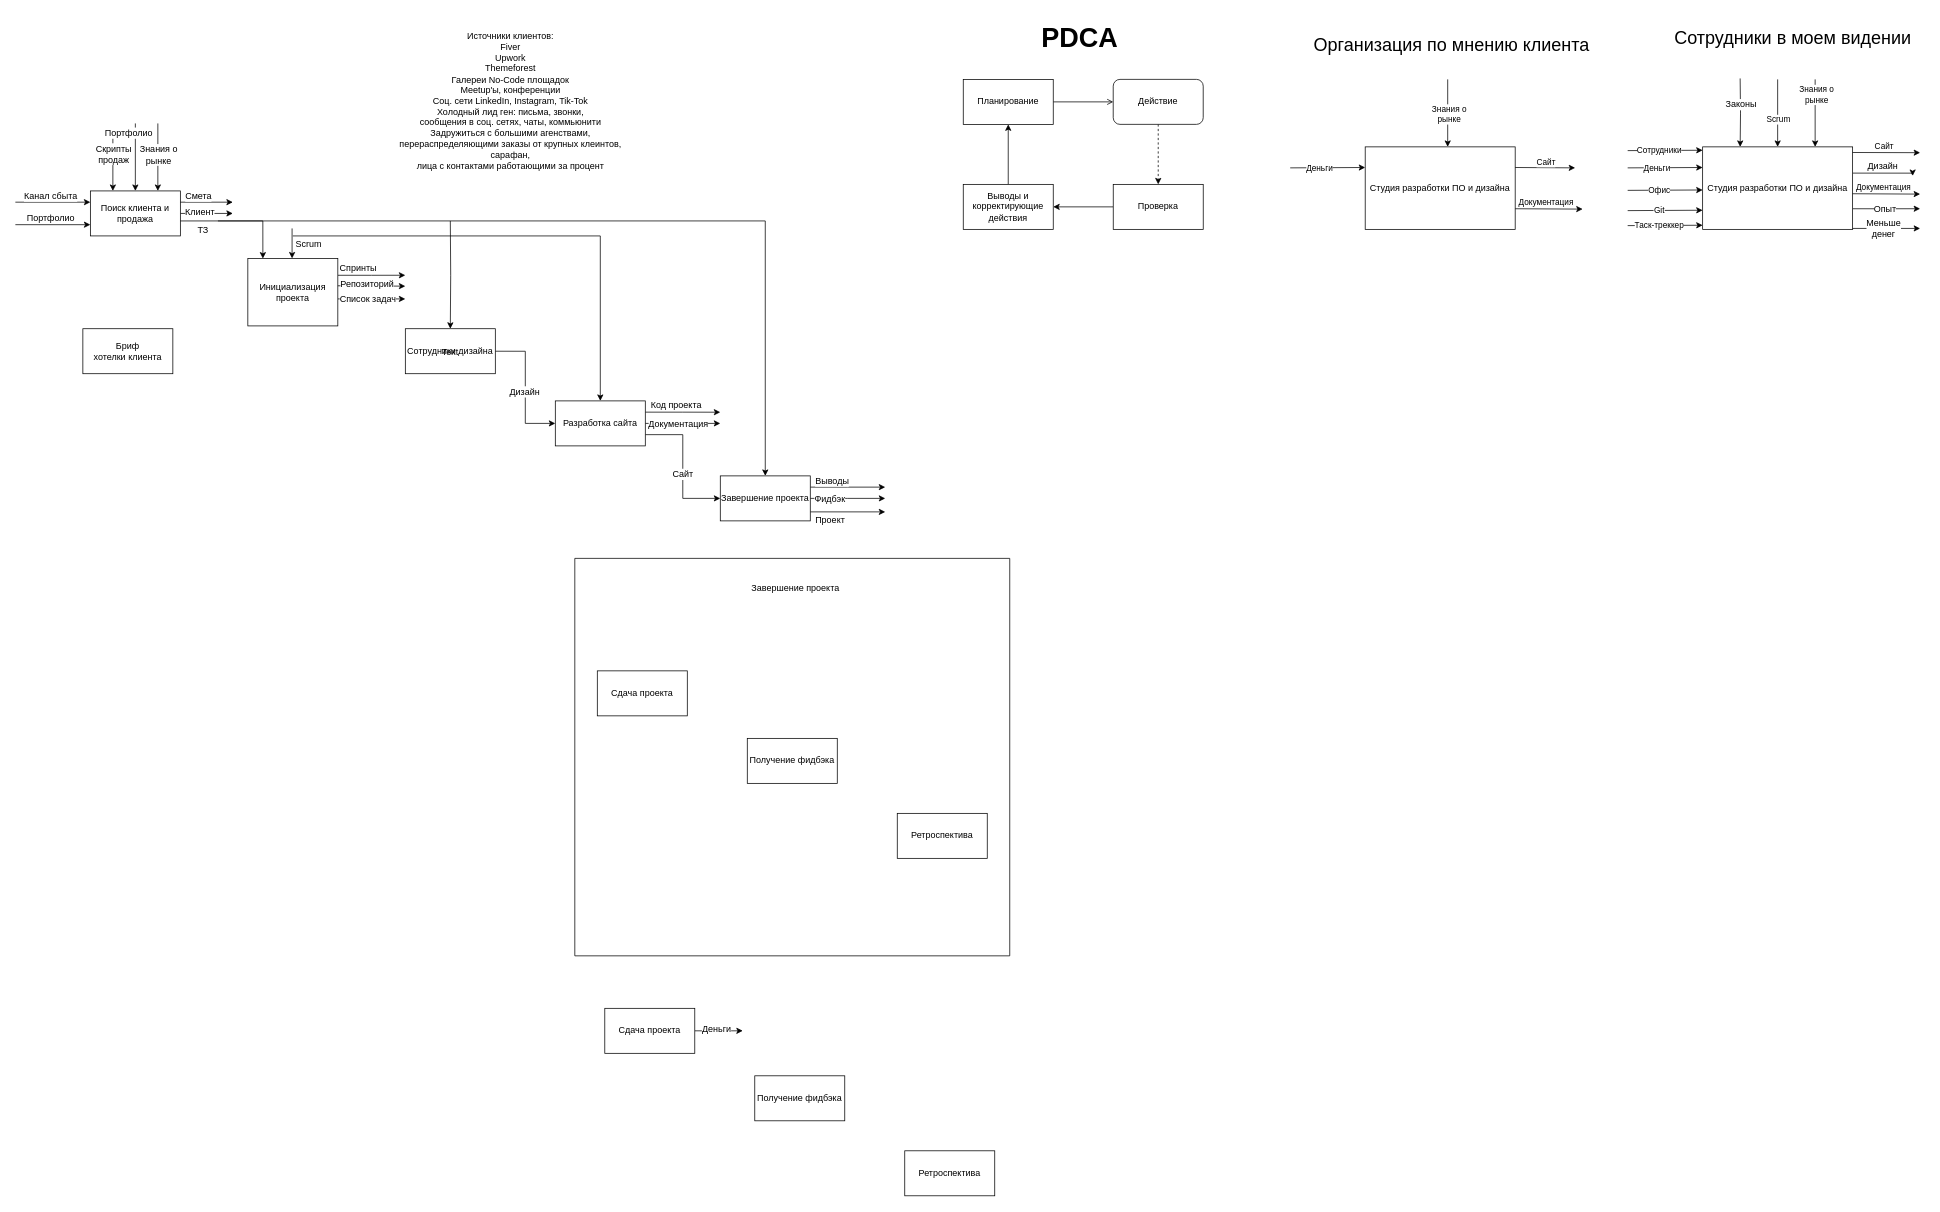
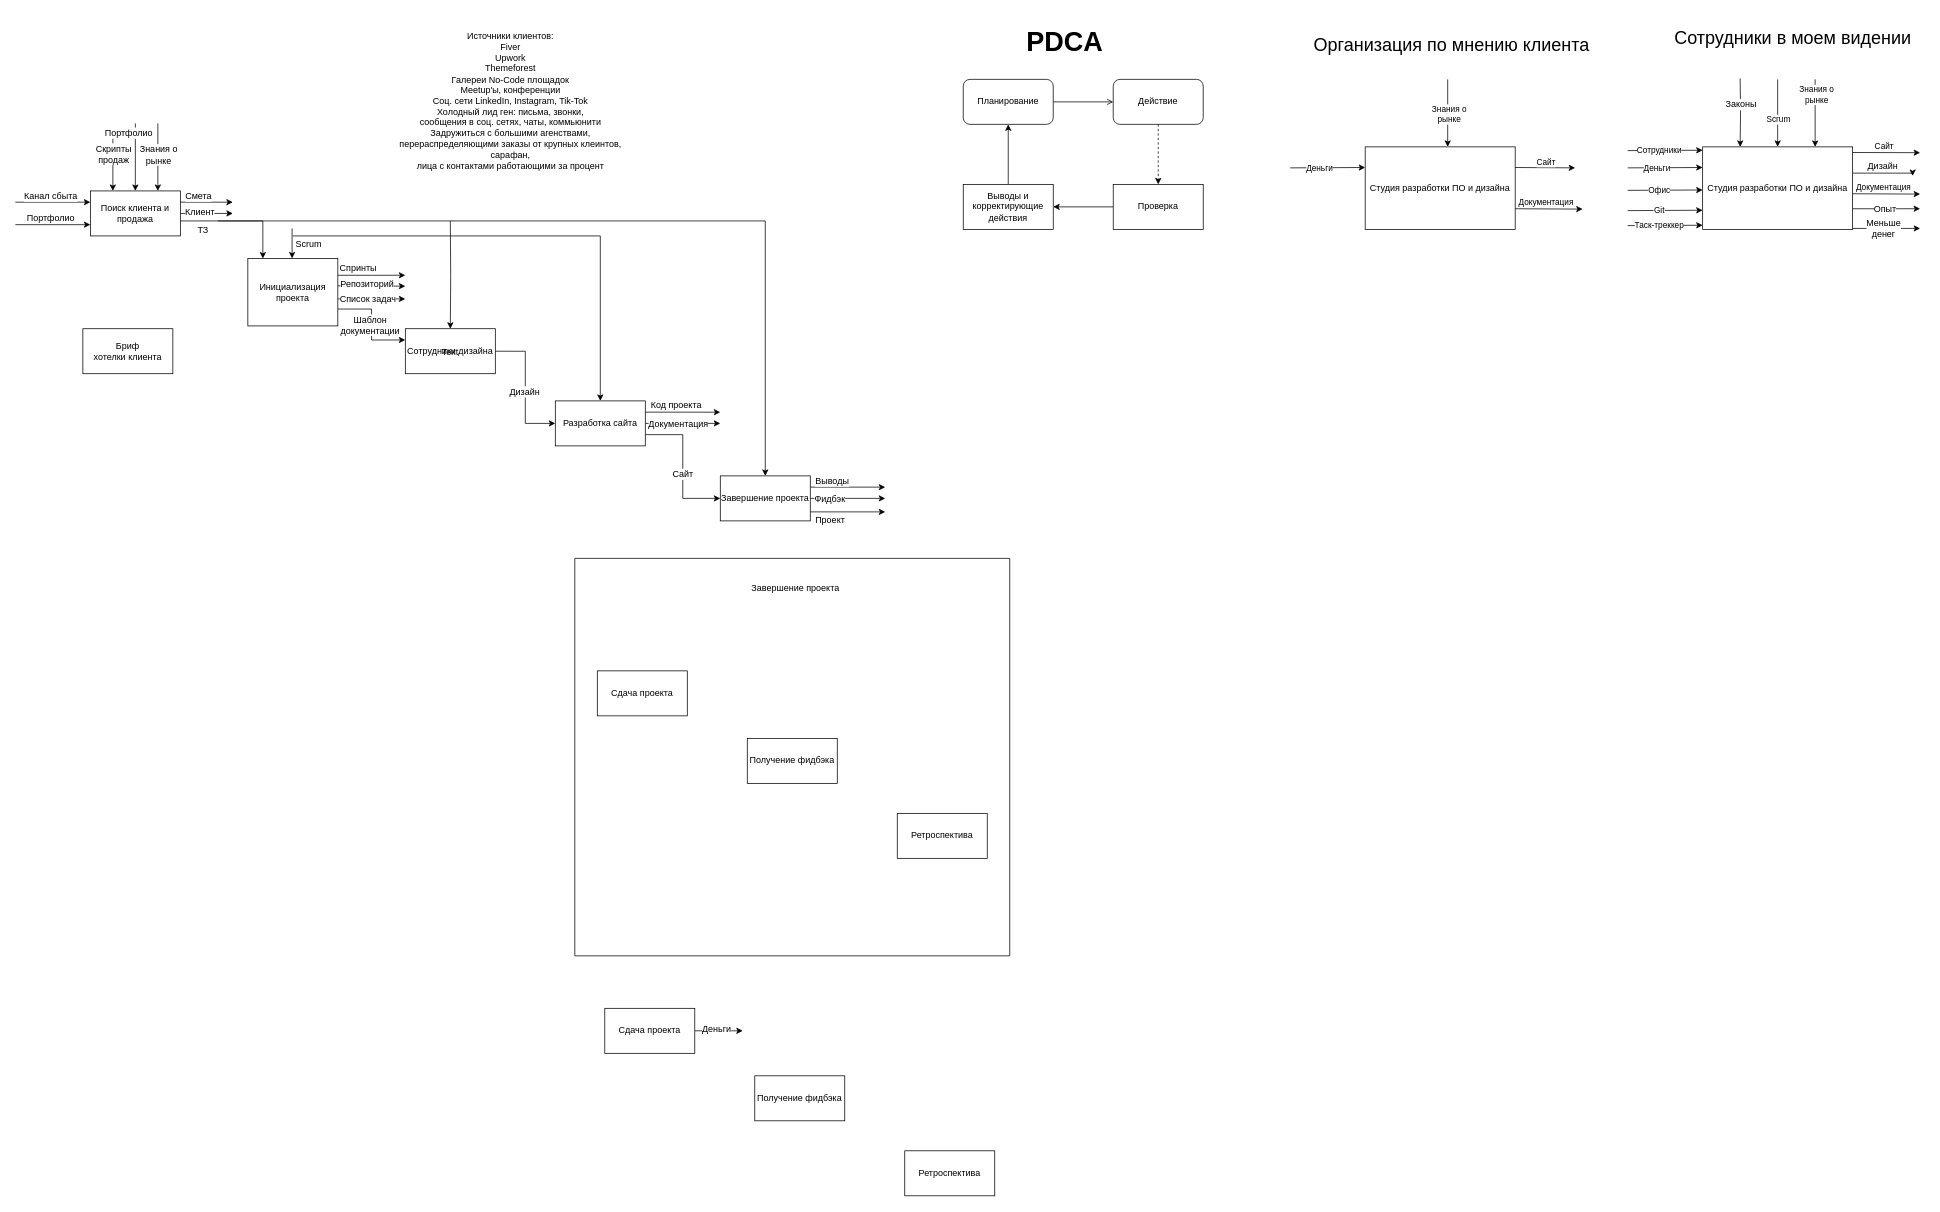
node "PDCA": moved (1080, 38) -> (1065, 42)
node "Планирование": shape rectangle -> rounded rectangle
edge "Инициализация проекта" -> "Сотрудники дизайна": added, label "Шаблон документации"
